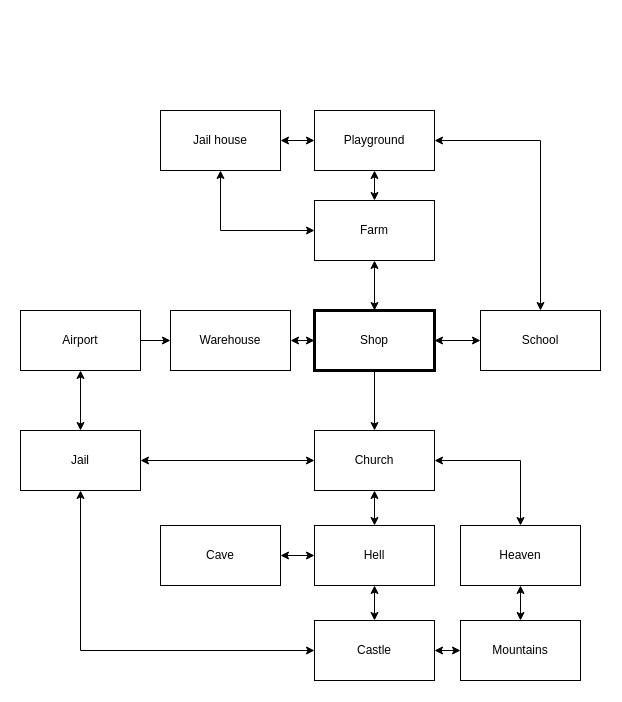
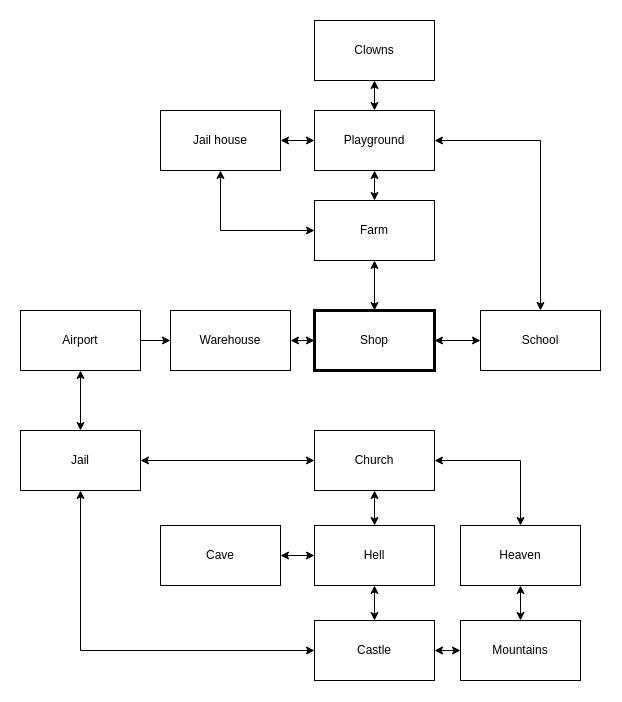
node "Clowns": added
edge "Clowns" -- "Playground": added
edge "Shop" -> "Church": removed
